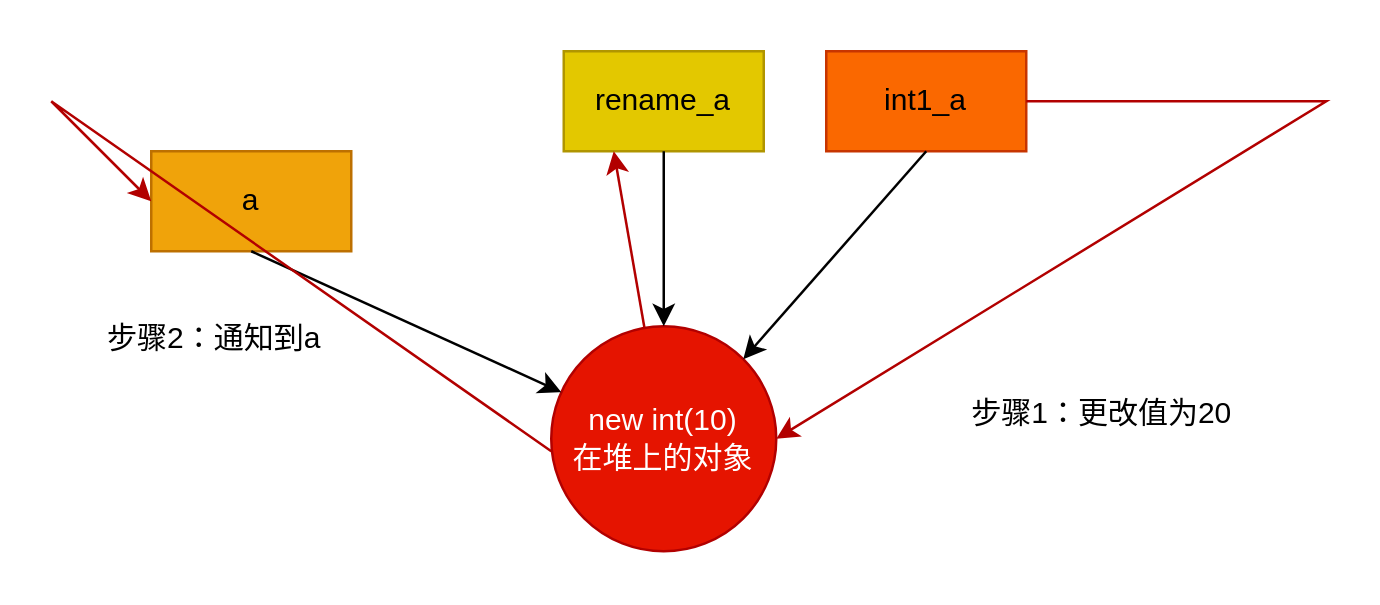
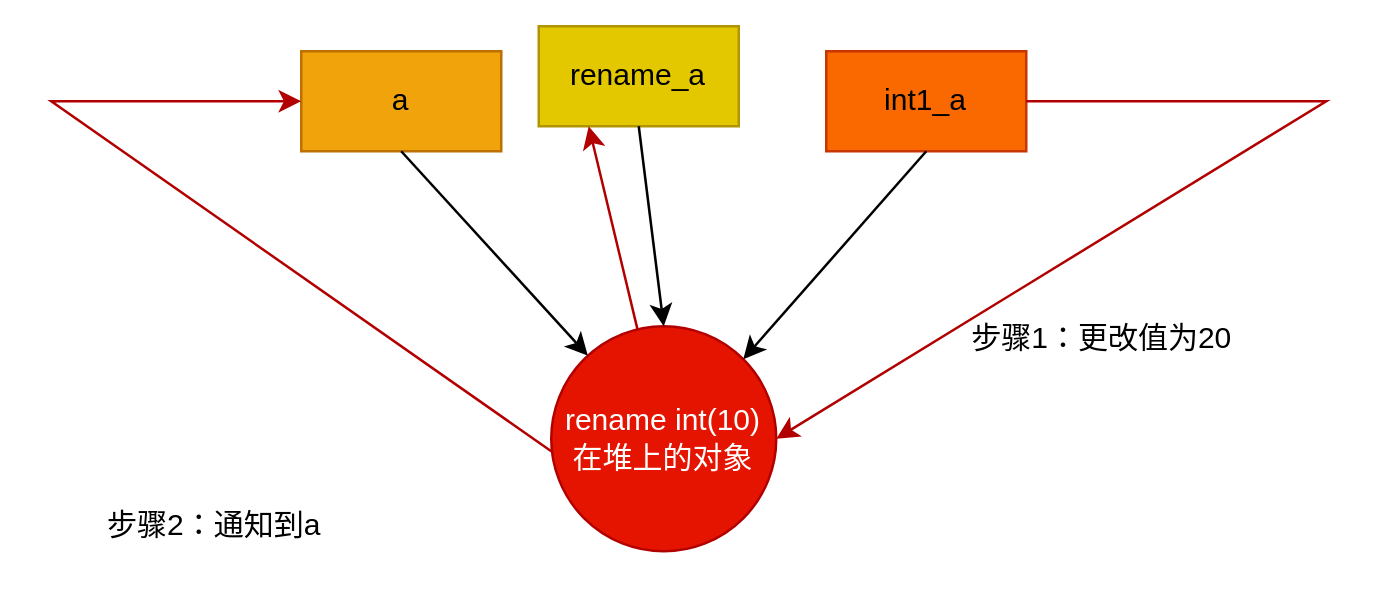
node "rename_a": moved (664, 101) -> (639, 76)
node "a": moved (251, 201) -> (401, 101)
node "步骤2：通知到a": moved (214, 339) -> (214, 526)
node "步骤1：更改值为20": moved (1101, 414) -> (1101, 339)
node "new int(10) 在堆上的对象": label "new int(10) 在堆上的对象" -> "rename int(10) 在堆上的对象"
